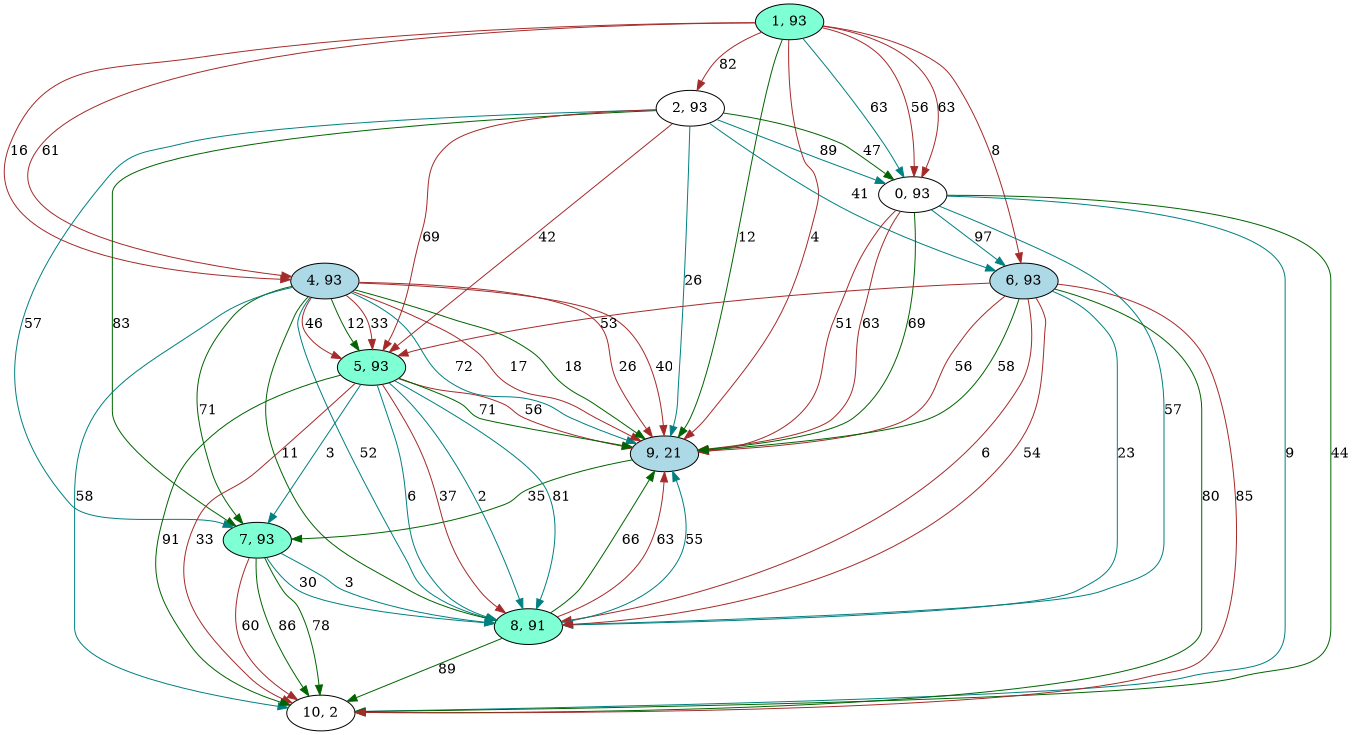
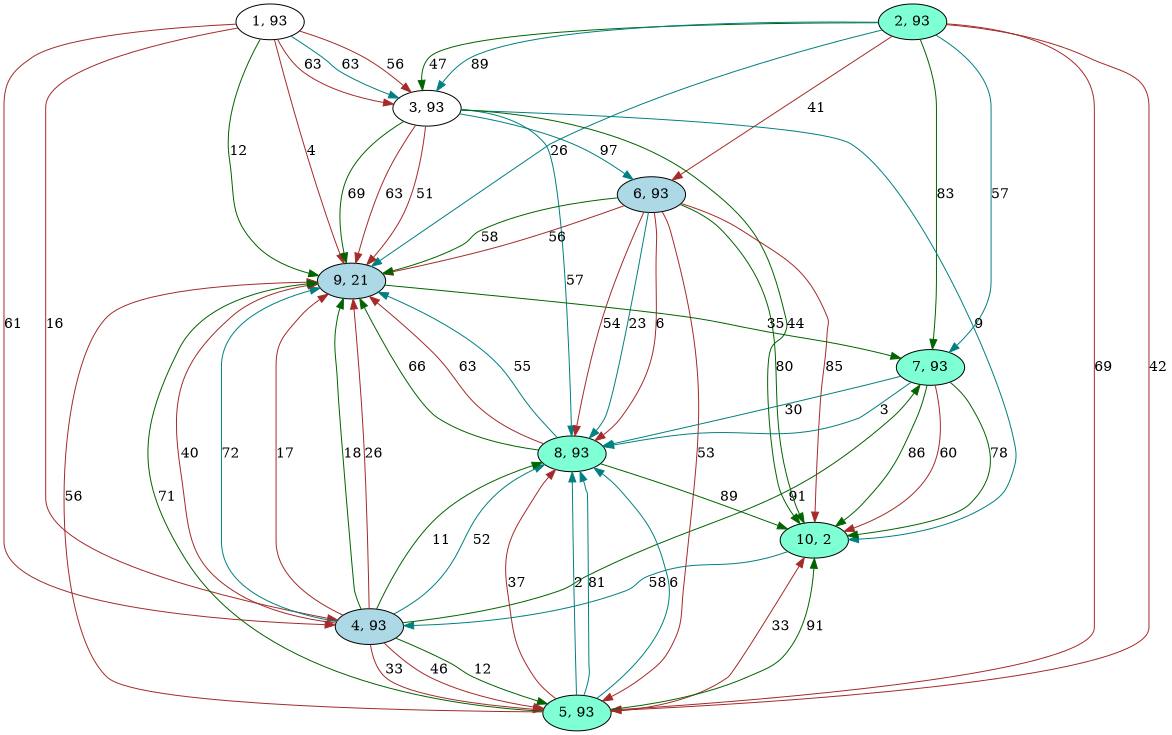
node "1, 93": fillcolor aquamarine -> white
edge "1, 93" -> "2, 93": removed, label "82"
edge "1, 93" -> "6, 93": removed, label "8"
node "2, 93": fillcolor white -> aquamarine
node "0, 93": label "0, 93" -> "3, 93"
edge "2, 93" -> "6, 93": color teal -> brown
edge "4, 93" -> "7, 93": label "71" -> "91"
edge "5, 93" -> "7, 93": removed, label "3"
edge "4, 93" -> "10, 2": reversed
node "8, 91": label "8, 91" -> "8, 93"
node "10, 2": fillcolor white -> aquamarine
